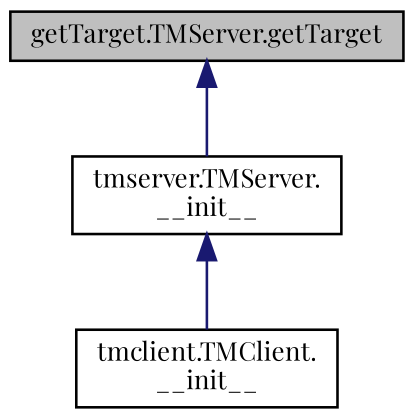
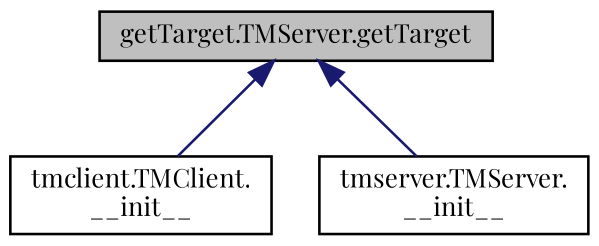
edge "tmclient.TMClient. __init__" -> "tmserver.TMServer. __init__": now "tmclient.TMClient. __init__" -> "getTarget.TMServer.getTarget"
